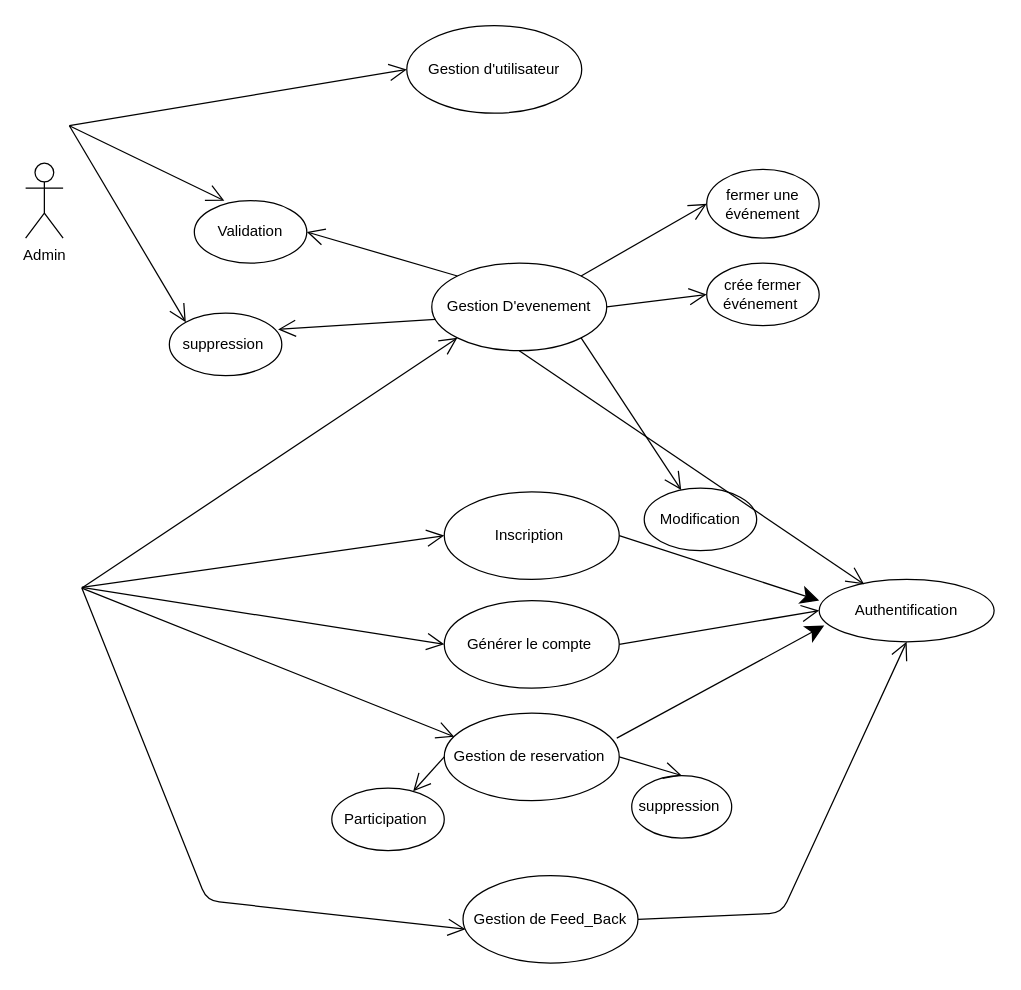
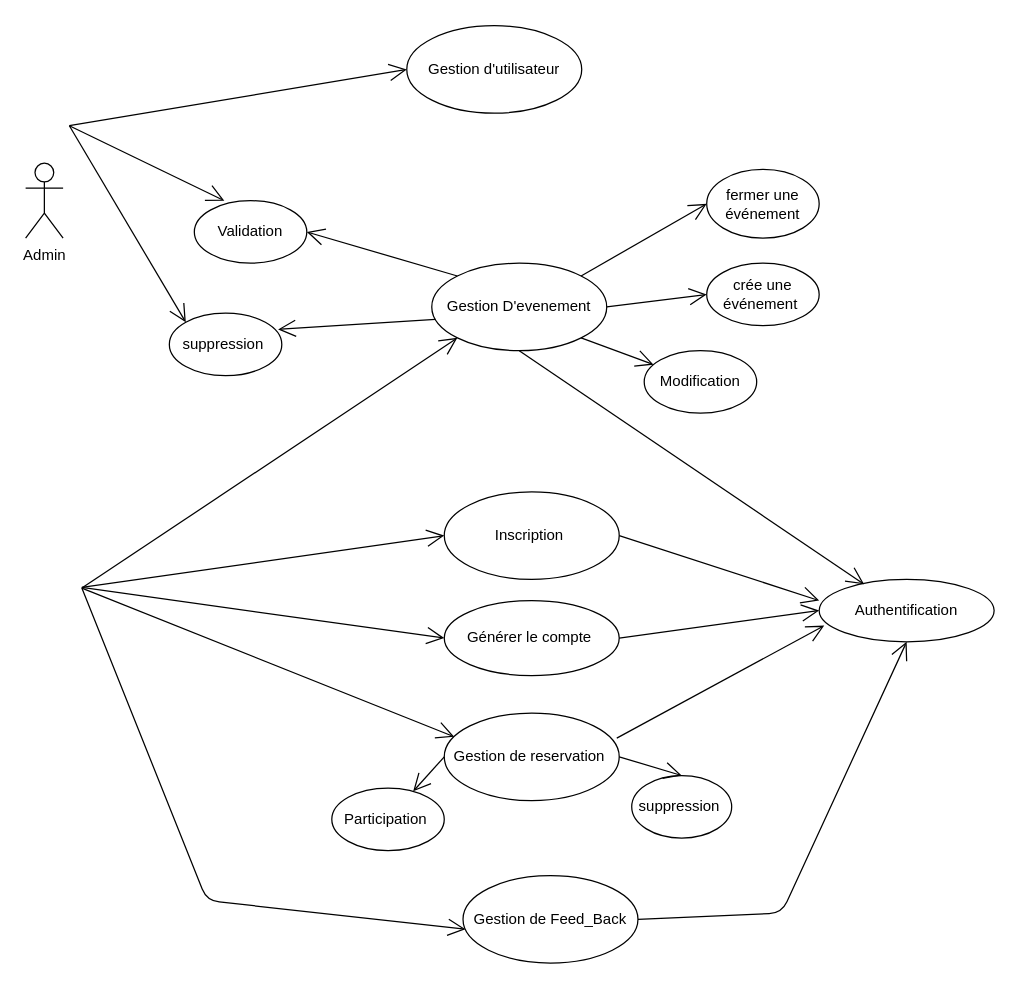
node "crée fermer événement": label "crée fermer événement" -> "crée une événement"
node "Modification": moved (701, 519) -> (701, 382)
edge "Inscription" -> "Authentification": arrowhead classic -> open
edge "Gestion de reservation" -> "Authentification": arrowhead classic -> open
node "Générer le compte": size 175x88 -> 175x75
